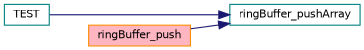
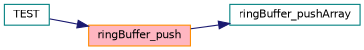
edge "TEST" -> "ringBuffer_pushArray": now "TEST" -> "ringBuffer_push"
